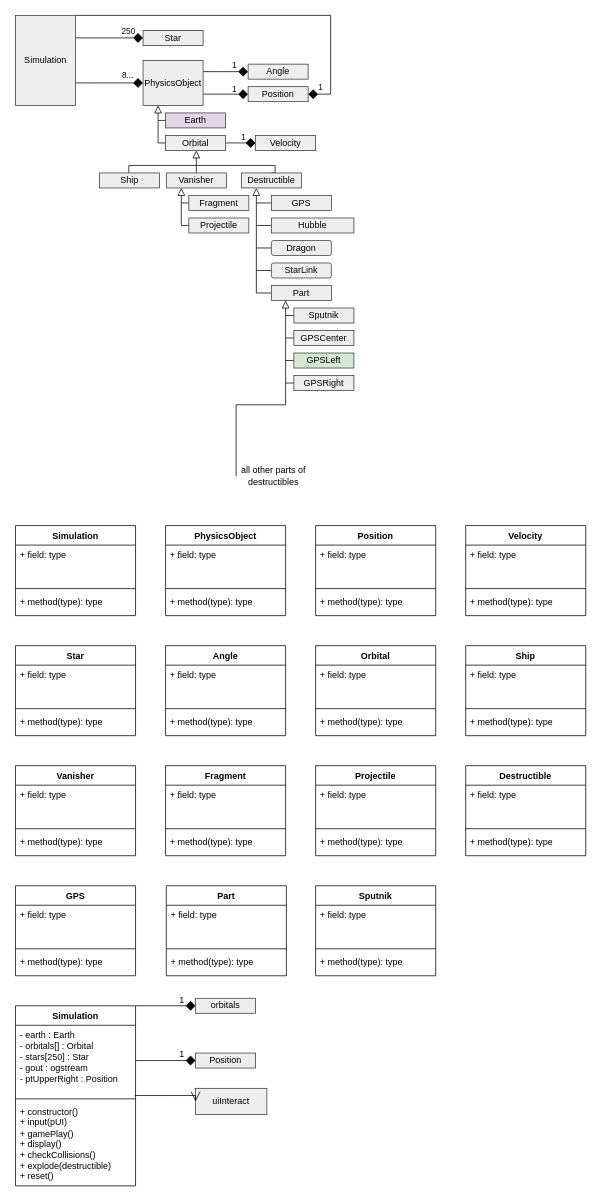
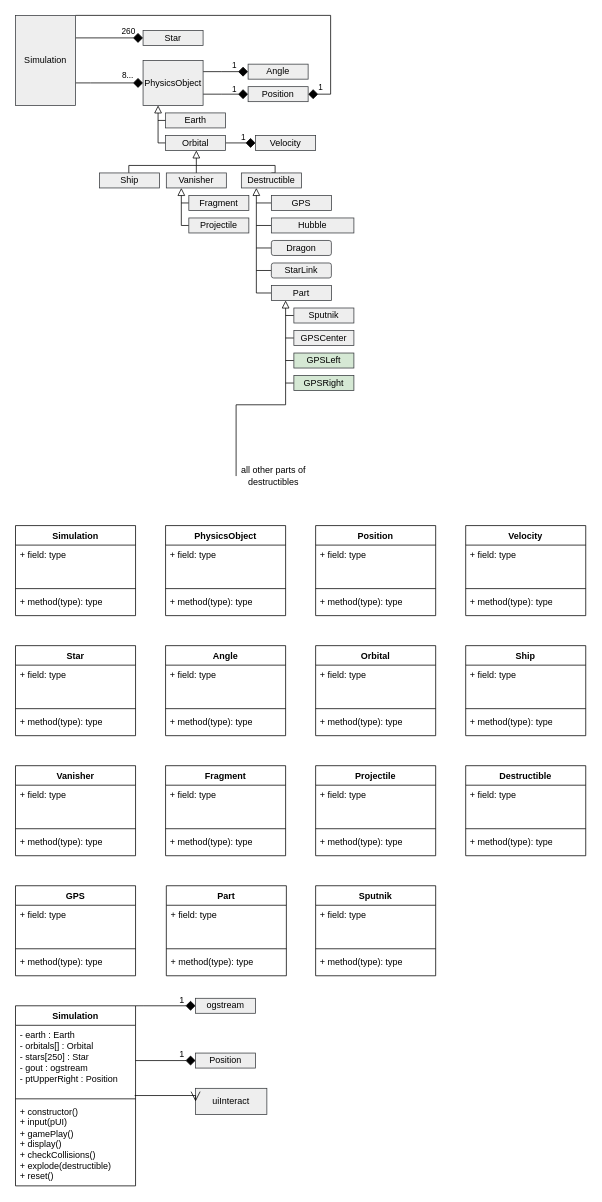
node "250": label "250" -> "260"
node "Earth": fillcolor #e1d5e7 -> #eeeeee
node "GPSRight": fillcolor #eeeeee -> #d5e8d4
node "orbitals": label "orbitals" -> "ogstream"
